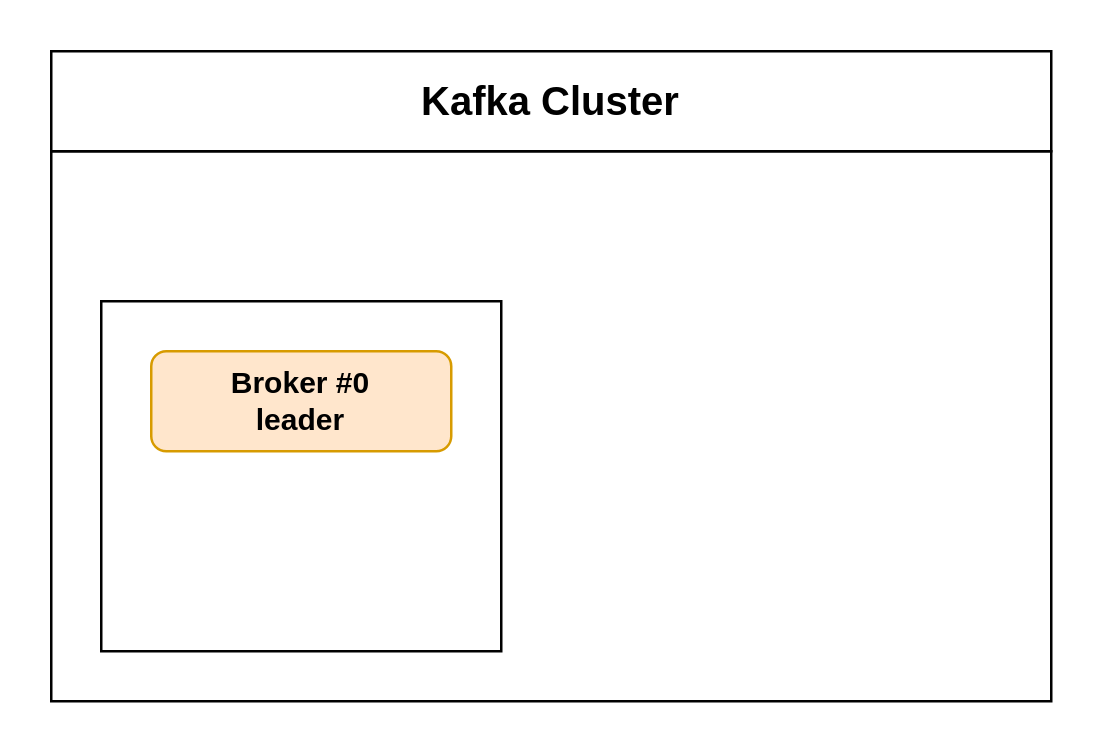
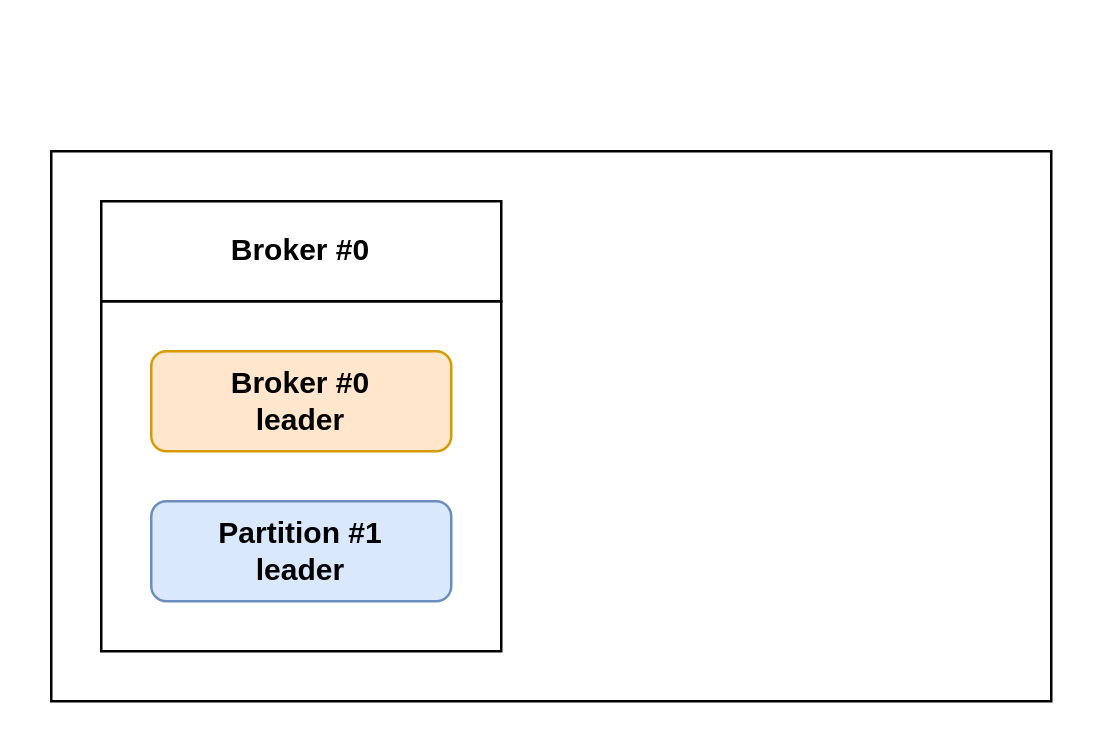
node "Kafka Cluster": removed
node "Broker #0": added
node "Partition #1 leader": added
